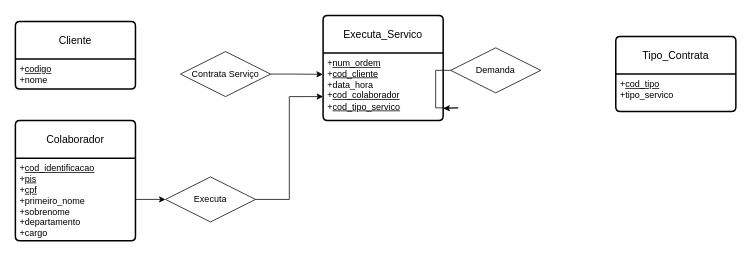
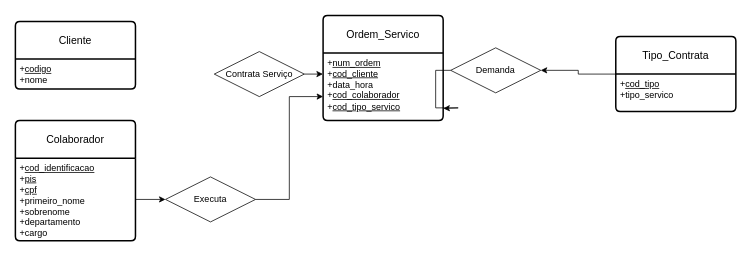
node "Executa_Servico": label "Executa_Servico" -> "Ordem_Servico"
edge "Tipo_Contrata" -> "Demanda": added
node "Contrata Serviço": moved (225, 74) -> (259, 74)
